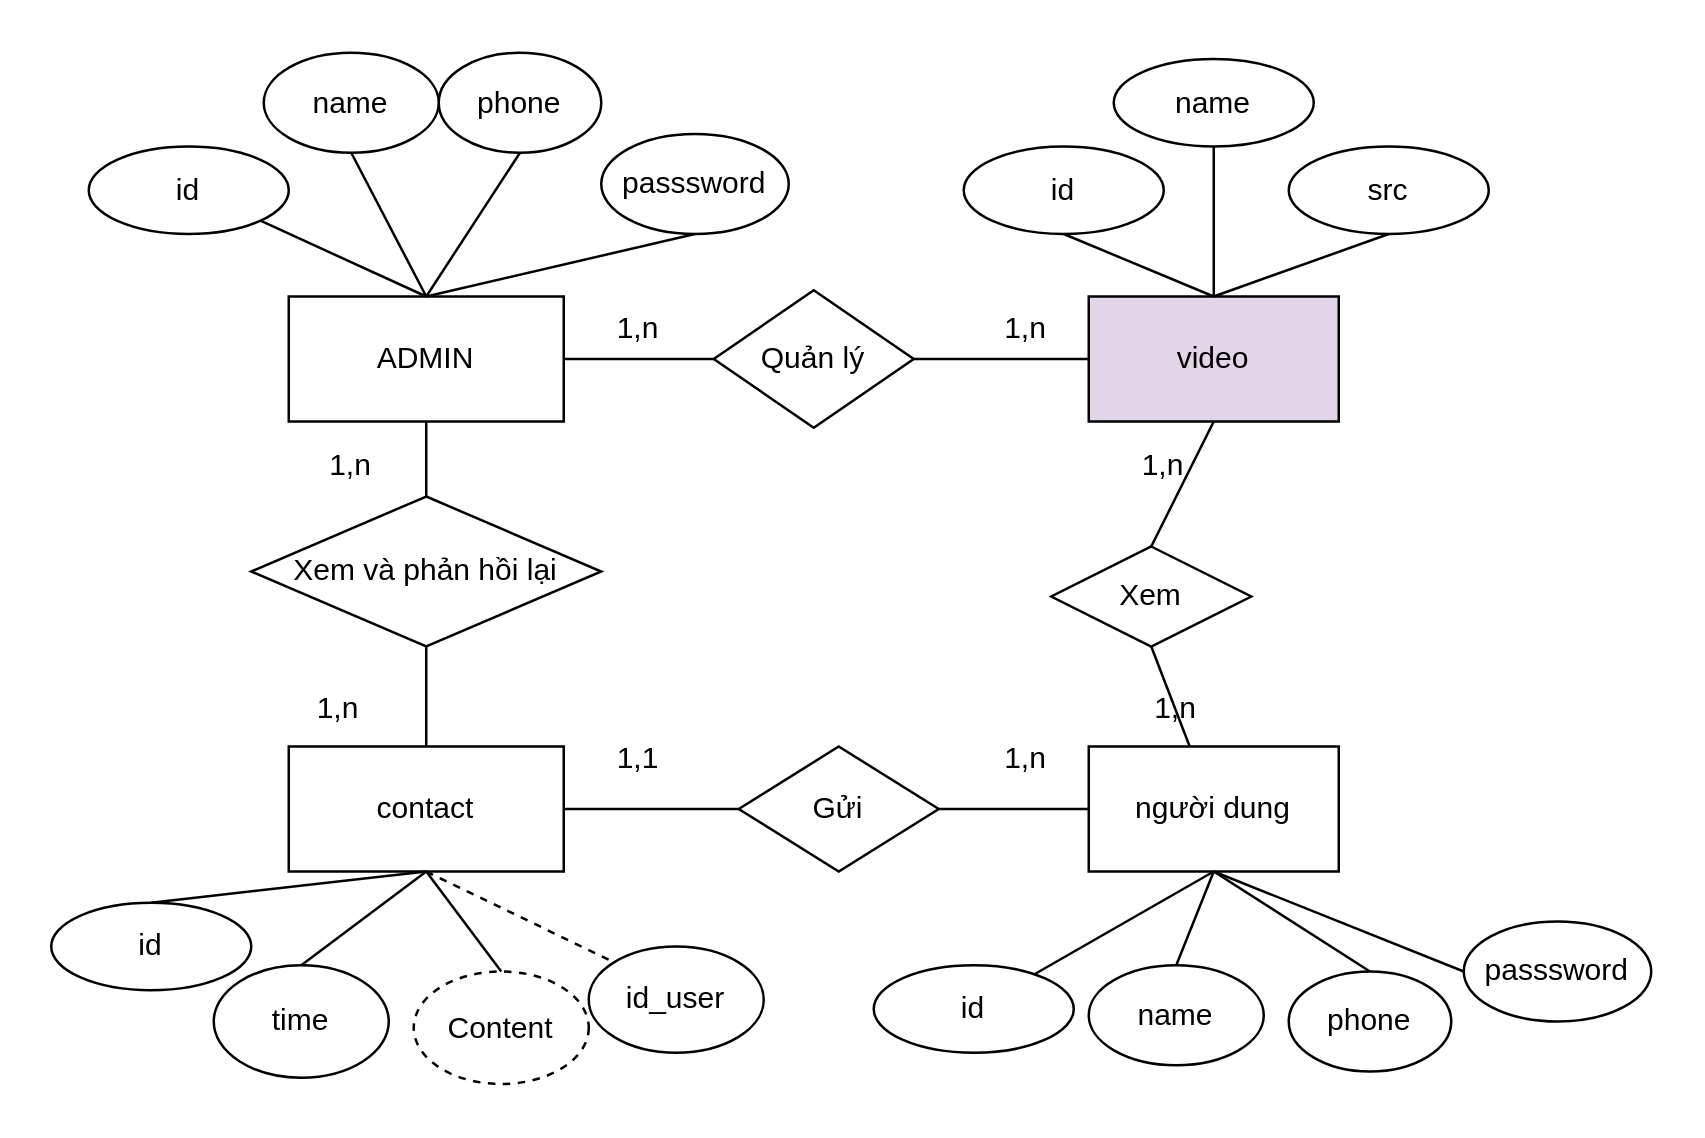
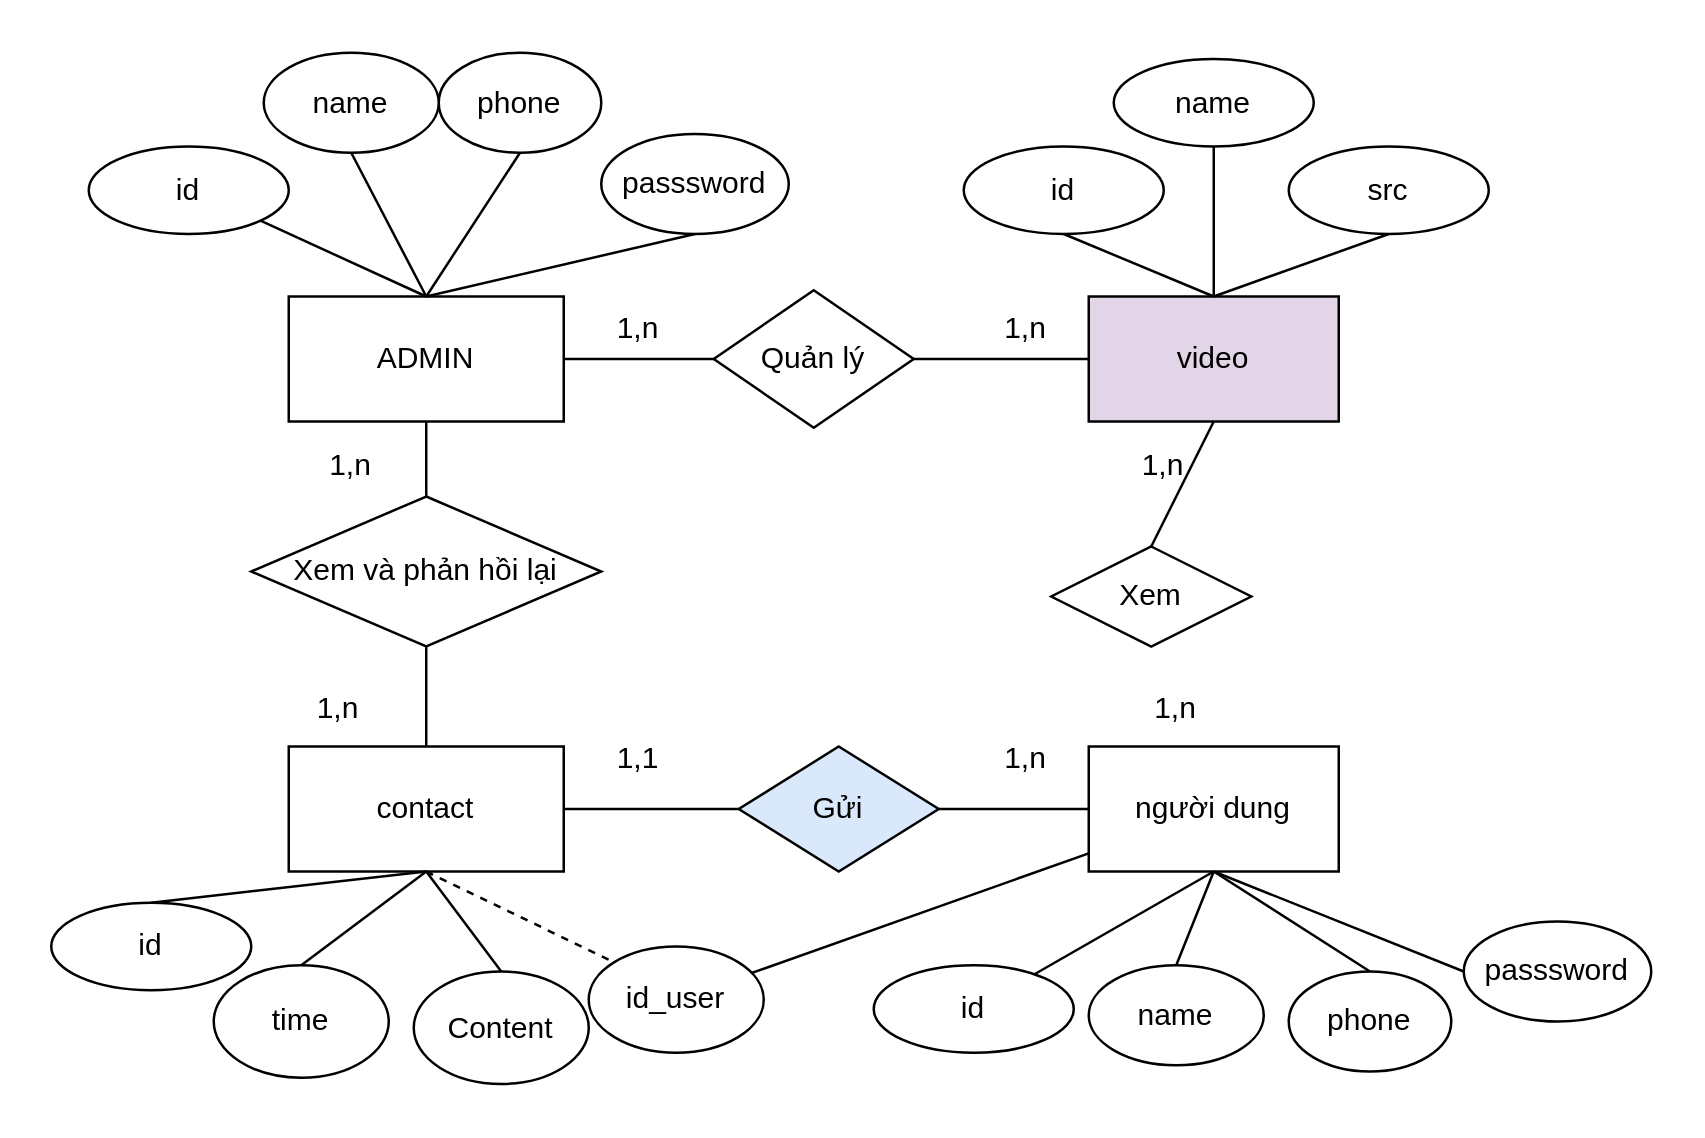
edge "Xem" -- "người dung": now "id_user" -- "người dung"
node "Gửi": fillcolor #ffffff -> #dae8fc
node "Content": style dashed -> solid
